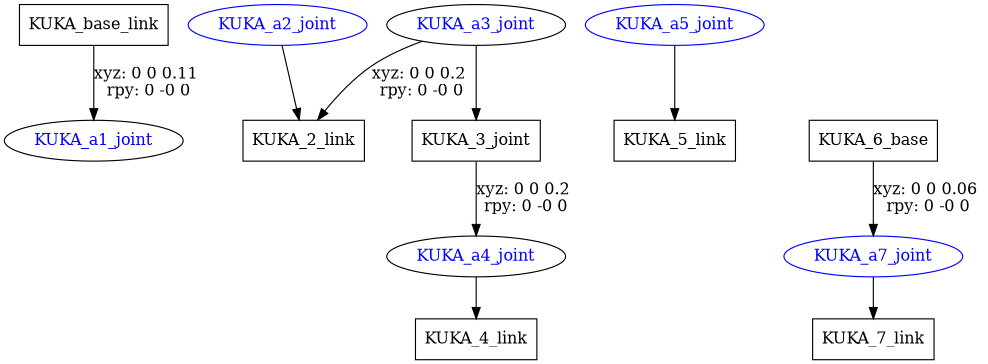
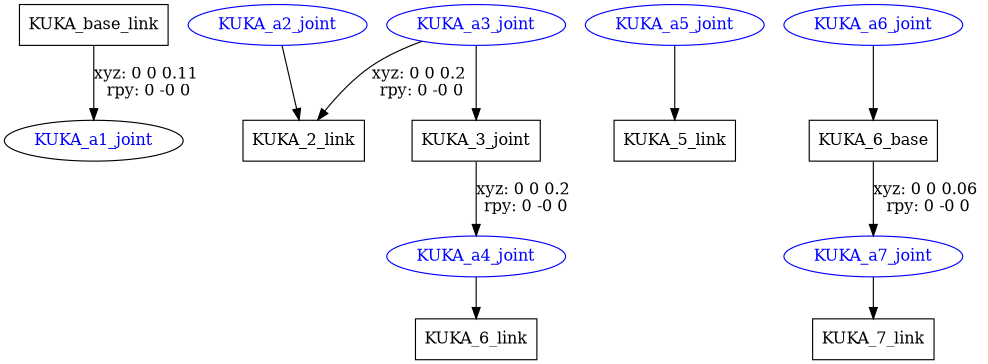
node "KUKA_a3_joint": color black -> blue
node "KUKA_a6_joint": added
node "KUKA_a4_joint": color black -> blue
node "KUKA_4_link": label "KUKA_4_link" -> "KUKA_6_link"
